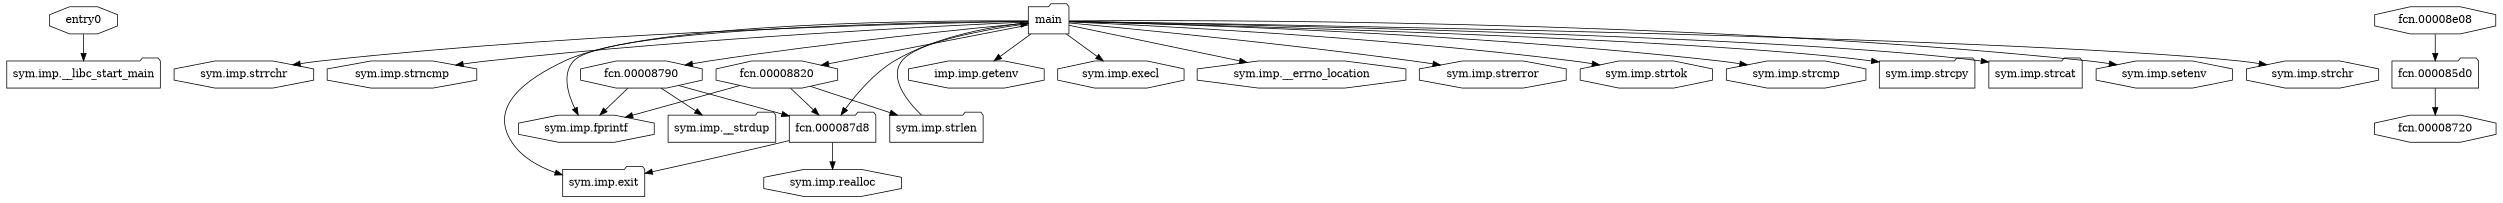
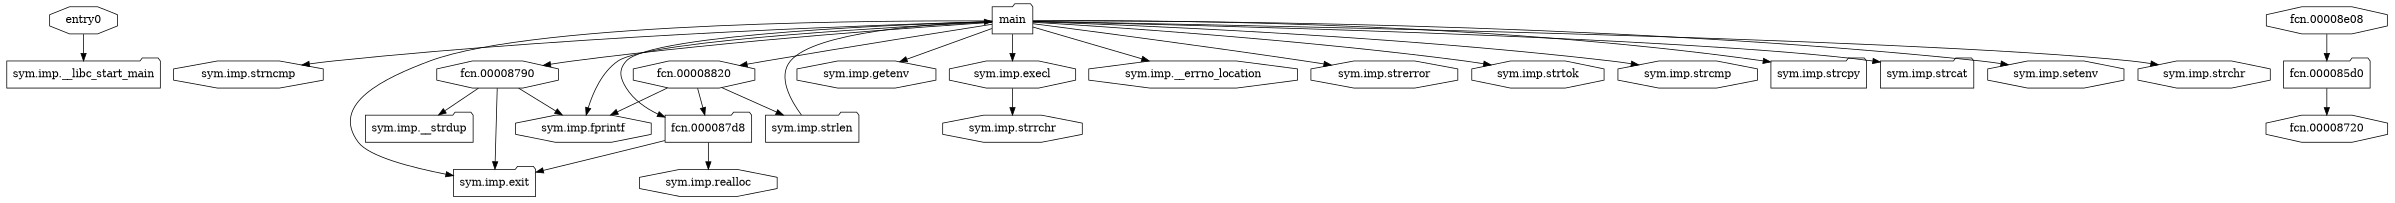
edge "main" -> "sym.imp.strrchr": now "sym.imp.execl" -> "sym.imp.strrchr"
node "imp.imp.getenv": label "imp.imp.getenv" -> "sym.imp.getenv"
edge "fcn.00008790" -> "fcn.000087d8": now "fcn.00008790" -> "sym.imp.exit"
